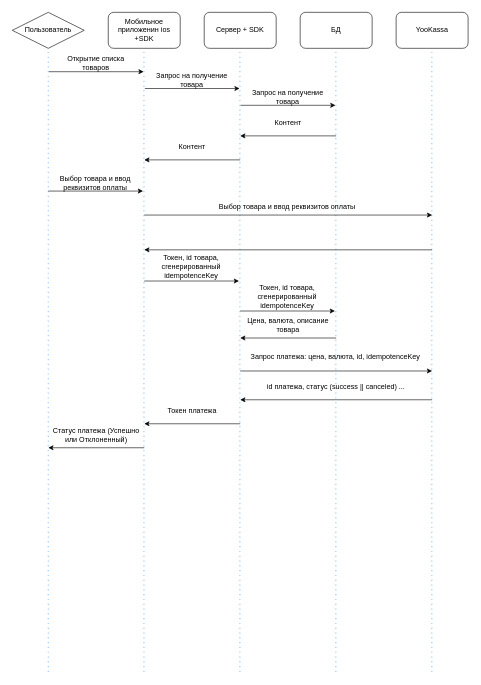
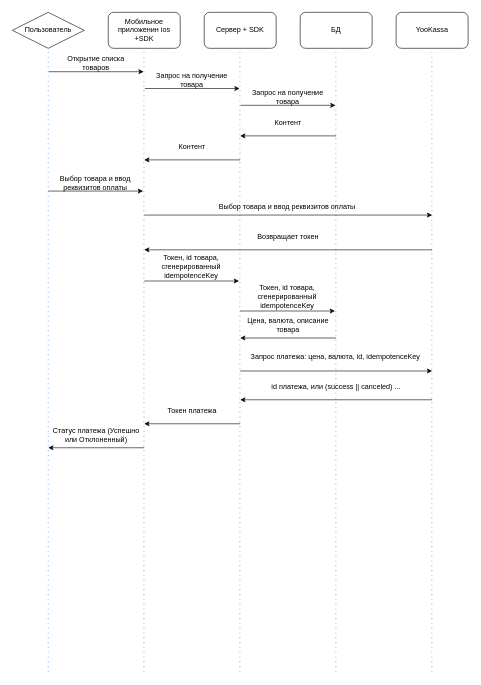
node "Возвращает токен": added
node "id платежа, статус (success || canceled) ...": label "id платежа, статус (success || canceled) ..." -> "id платежа, или (success || canceled) ..."
